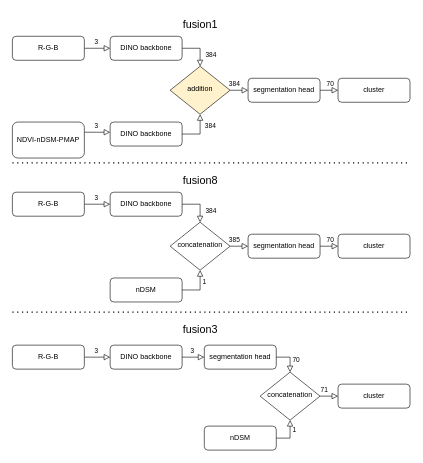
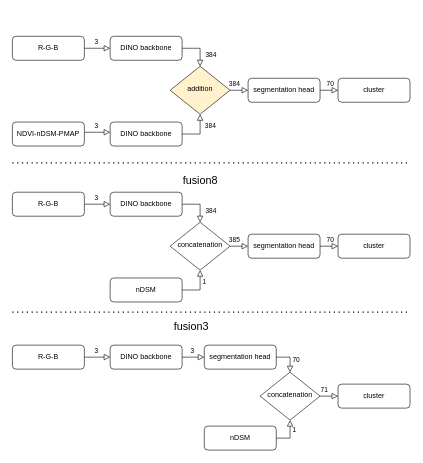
node "fusion1": removed
node "NDVI-nDSM-PMAP": size 72x36 -> 72x24
node "fusion3": moved (200, 330) -> (191, 327)
